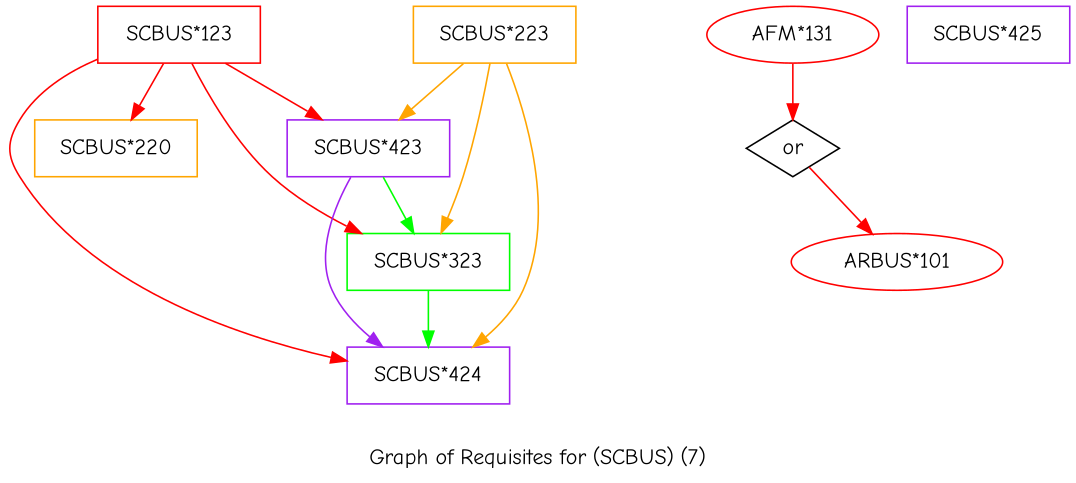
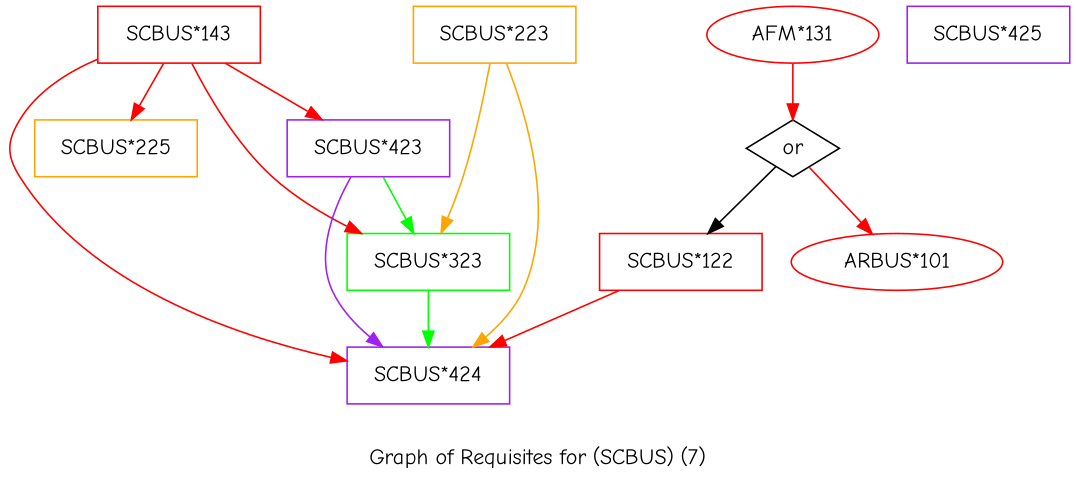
node "SCBUS*123": label "SCBUS*123" -> "SCBUS*143"
edge "SCBUS*223" -> "SCBUS*423": removed
node "SCBUS*220": label "SCBUS*220" -> "SCBUS*225"
node "SCBUS*122": added
